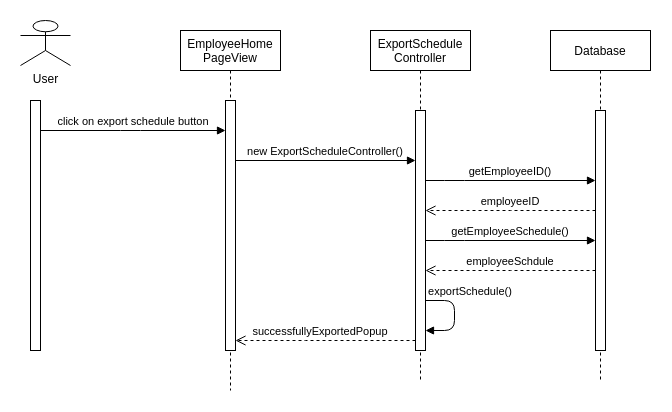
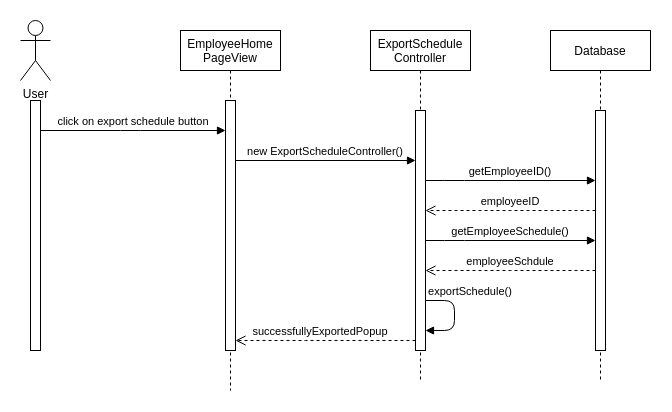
node "User": size 50x45 -> 30x60
